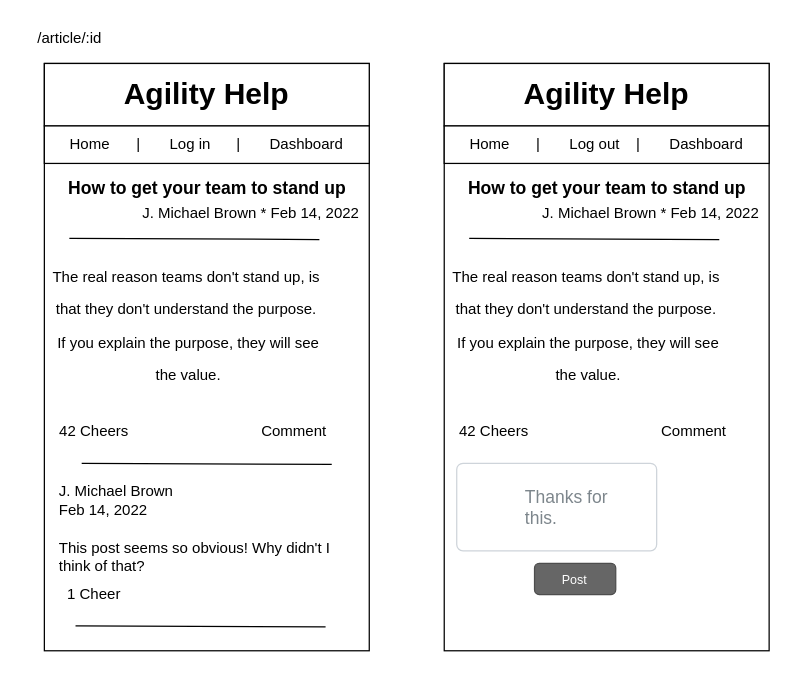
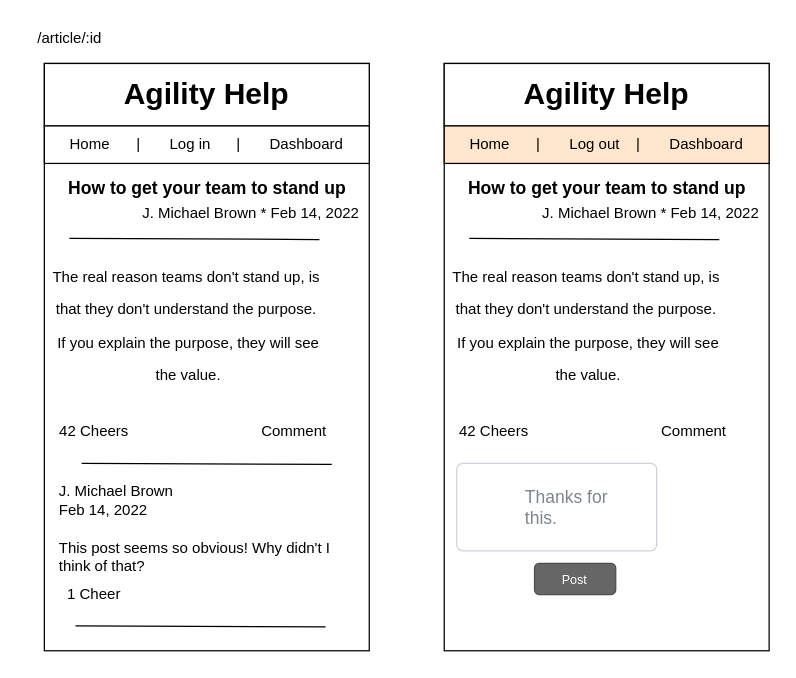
node "Home | Log out | Dashboard": fillcolor #ffffff -> #ffe6cc
